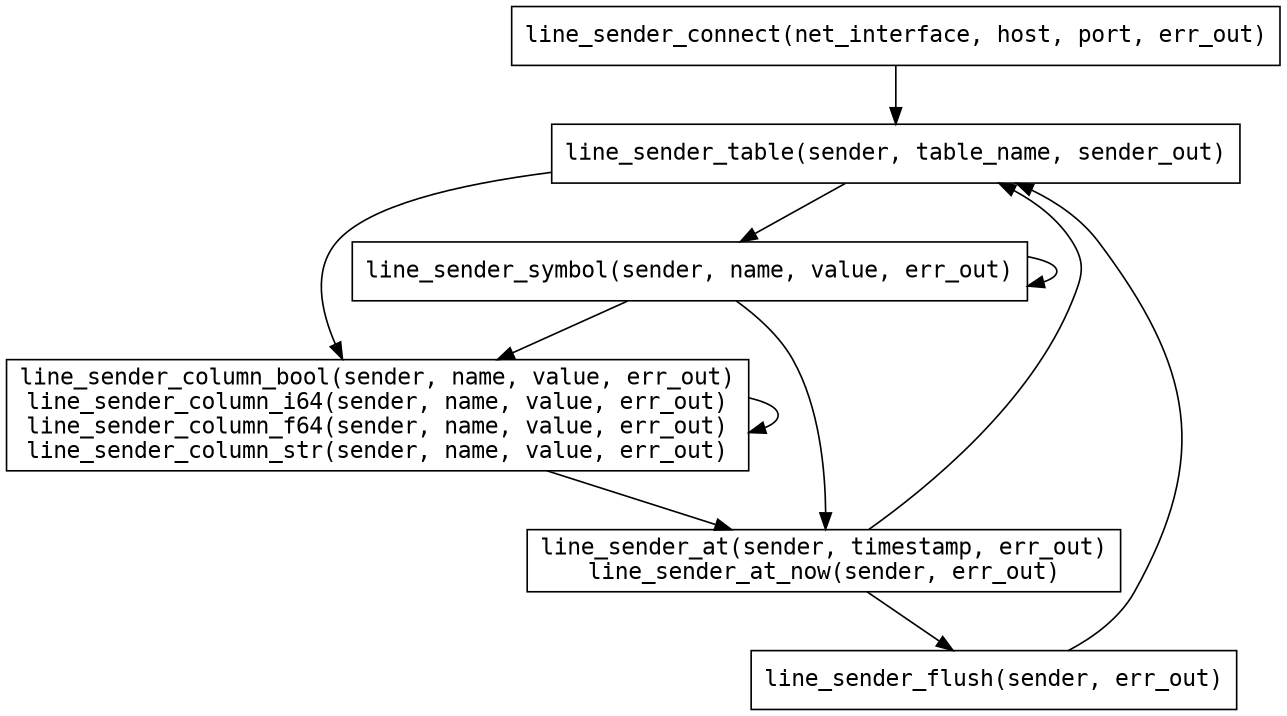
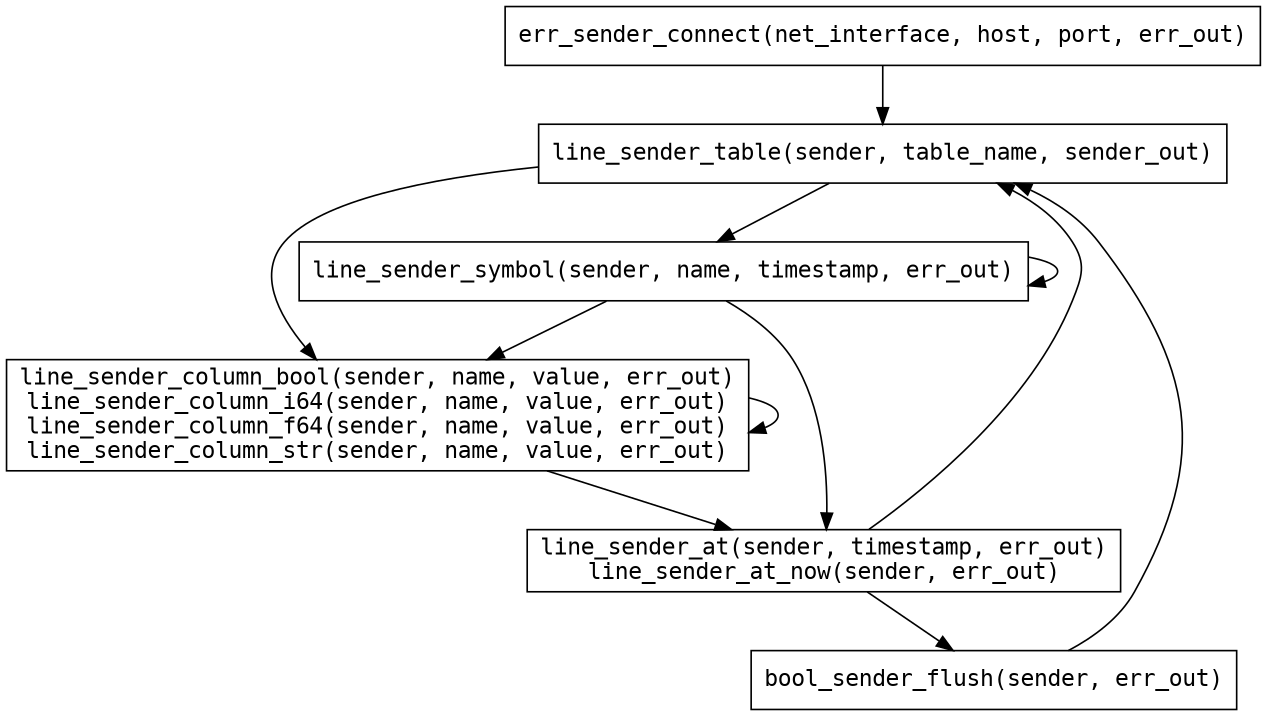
node "line_sender_connect(net_interface, host, port, err_out)": label "line_sender_connect(net_interface, host, port, err_out)" -> "err_sender_connect(net_interface, host, port, err_out)"
node "line_sender_symbol(sender, name, value, err_out)": label "line_sender_symbol(sender, name, value, err_out)" -> "line_sender_symbol(sender, name, timestamp, err_out)"
node "line_sender_flush(sender, err_out)": label "line_sender_flush(sender, err_out)" -> "bool_sender_flush(sender, err_out)"
